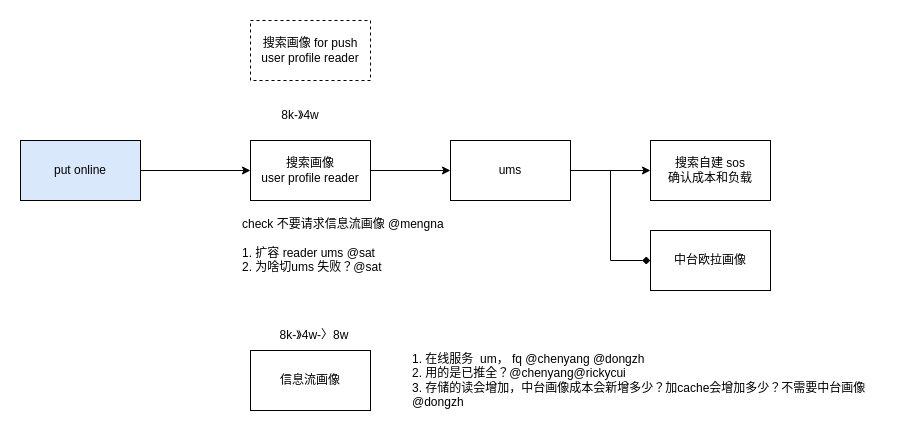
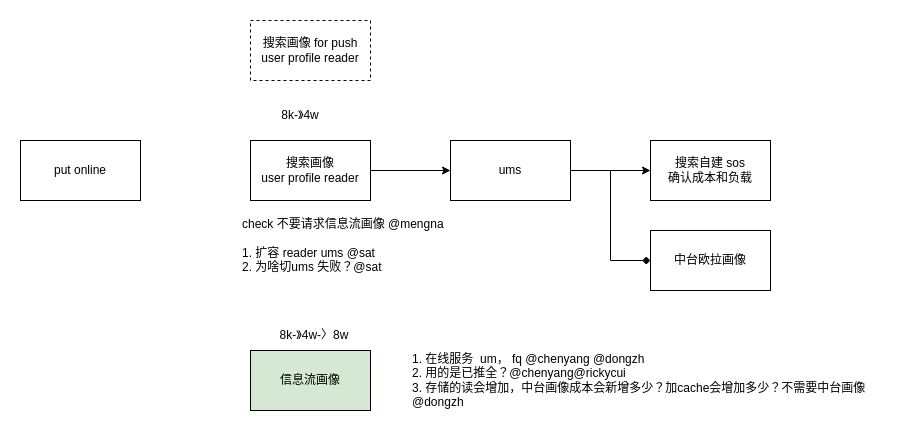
node "put online": fillcolor #dae8fc -> #ffffff
edge "put online" -> "搜索画像 user profile reader": removed
node "信息流画像": fillcolor #ffffff -> #d5e8d4
